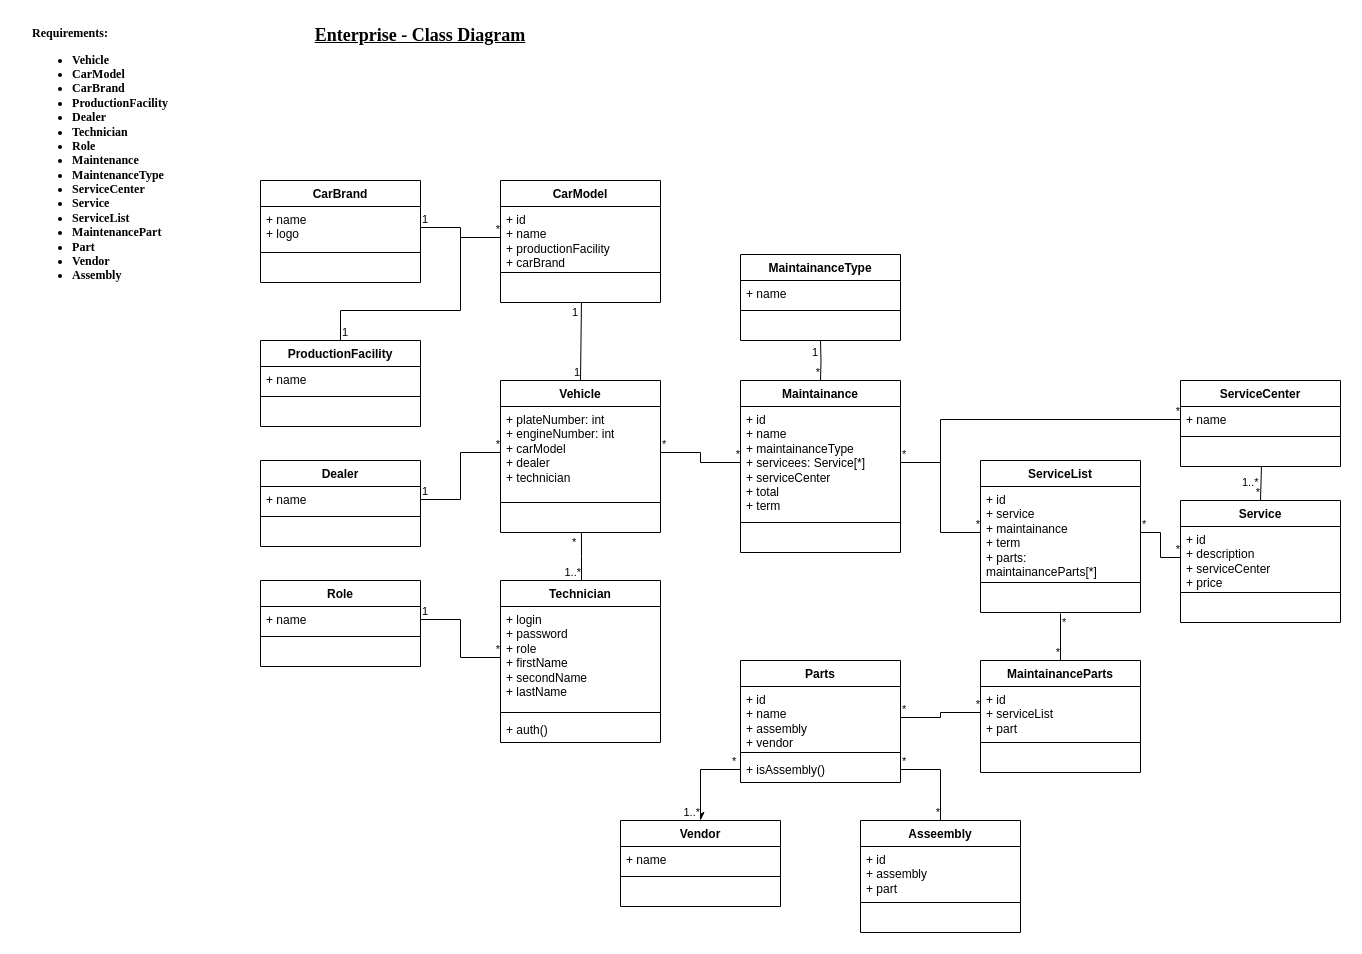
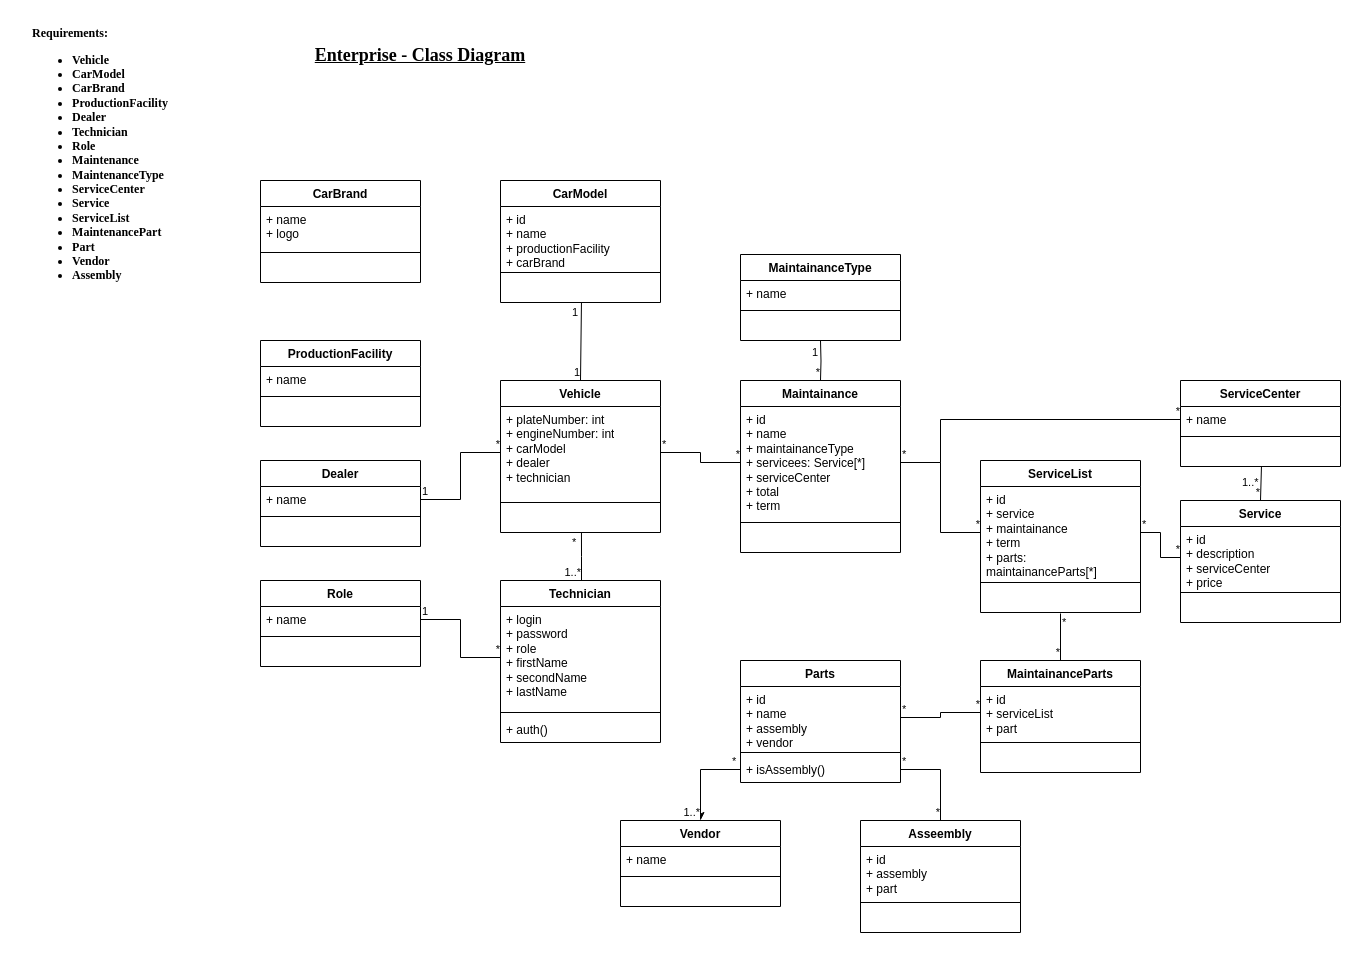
node "Enterprise - Class Diagram": moved (421, 36) -> (421, 56)
edge "+ name + logo" -- "+ id + name + productionFacility + carBrand": removed, labels "1", "*"
edge "+ id + name + productionFacility + carBrand" -- "ProductionFacility": removed, labels "*", "1"
